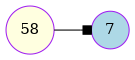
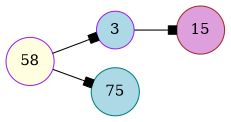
node "7": label "7" -> "3"
node "15": added
node "75": added
